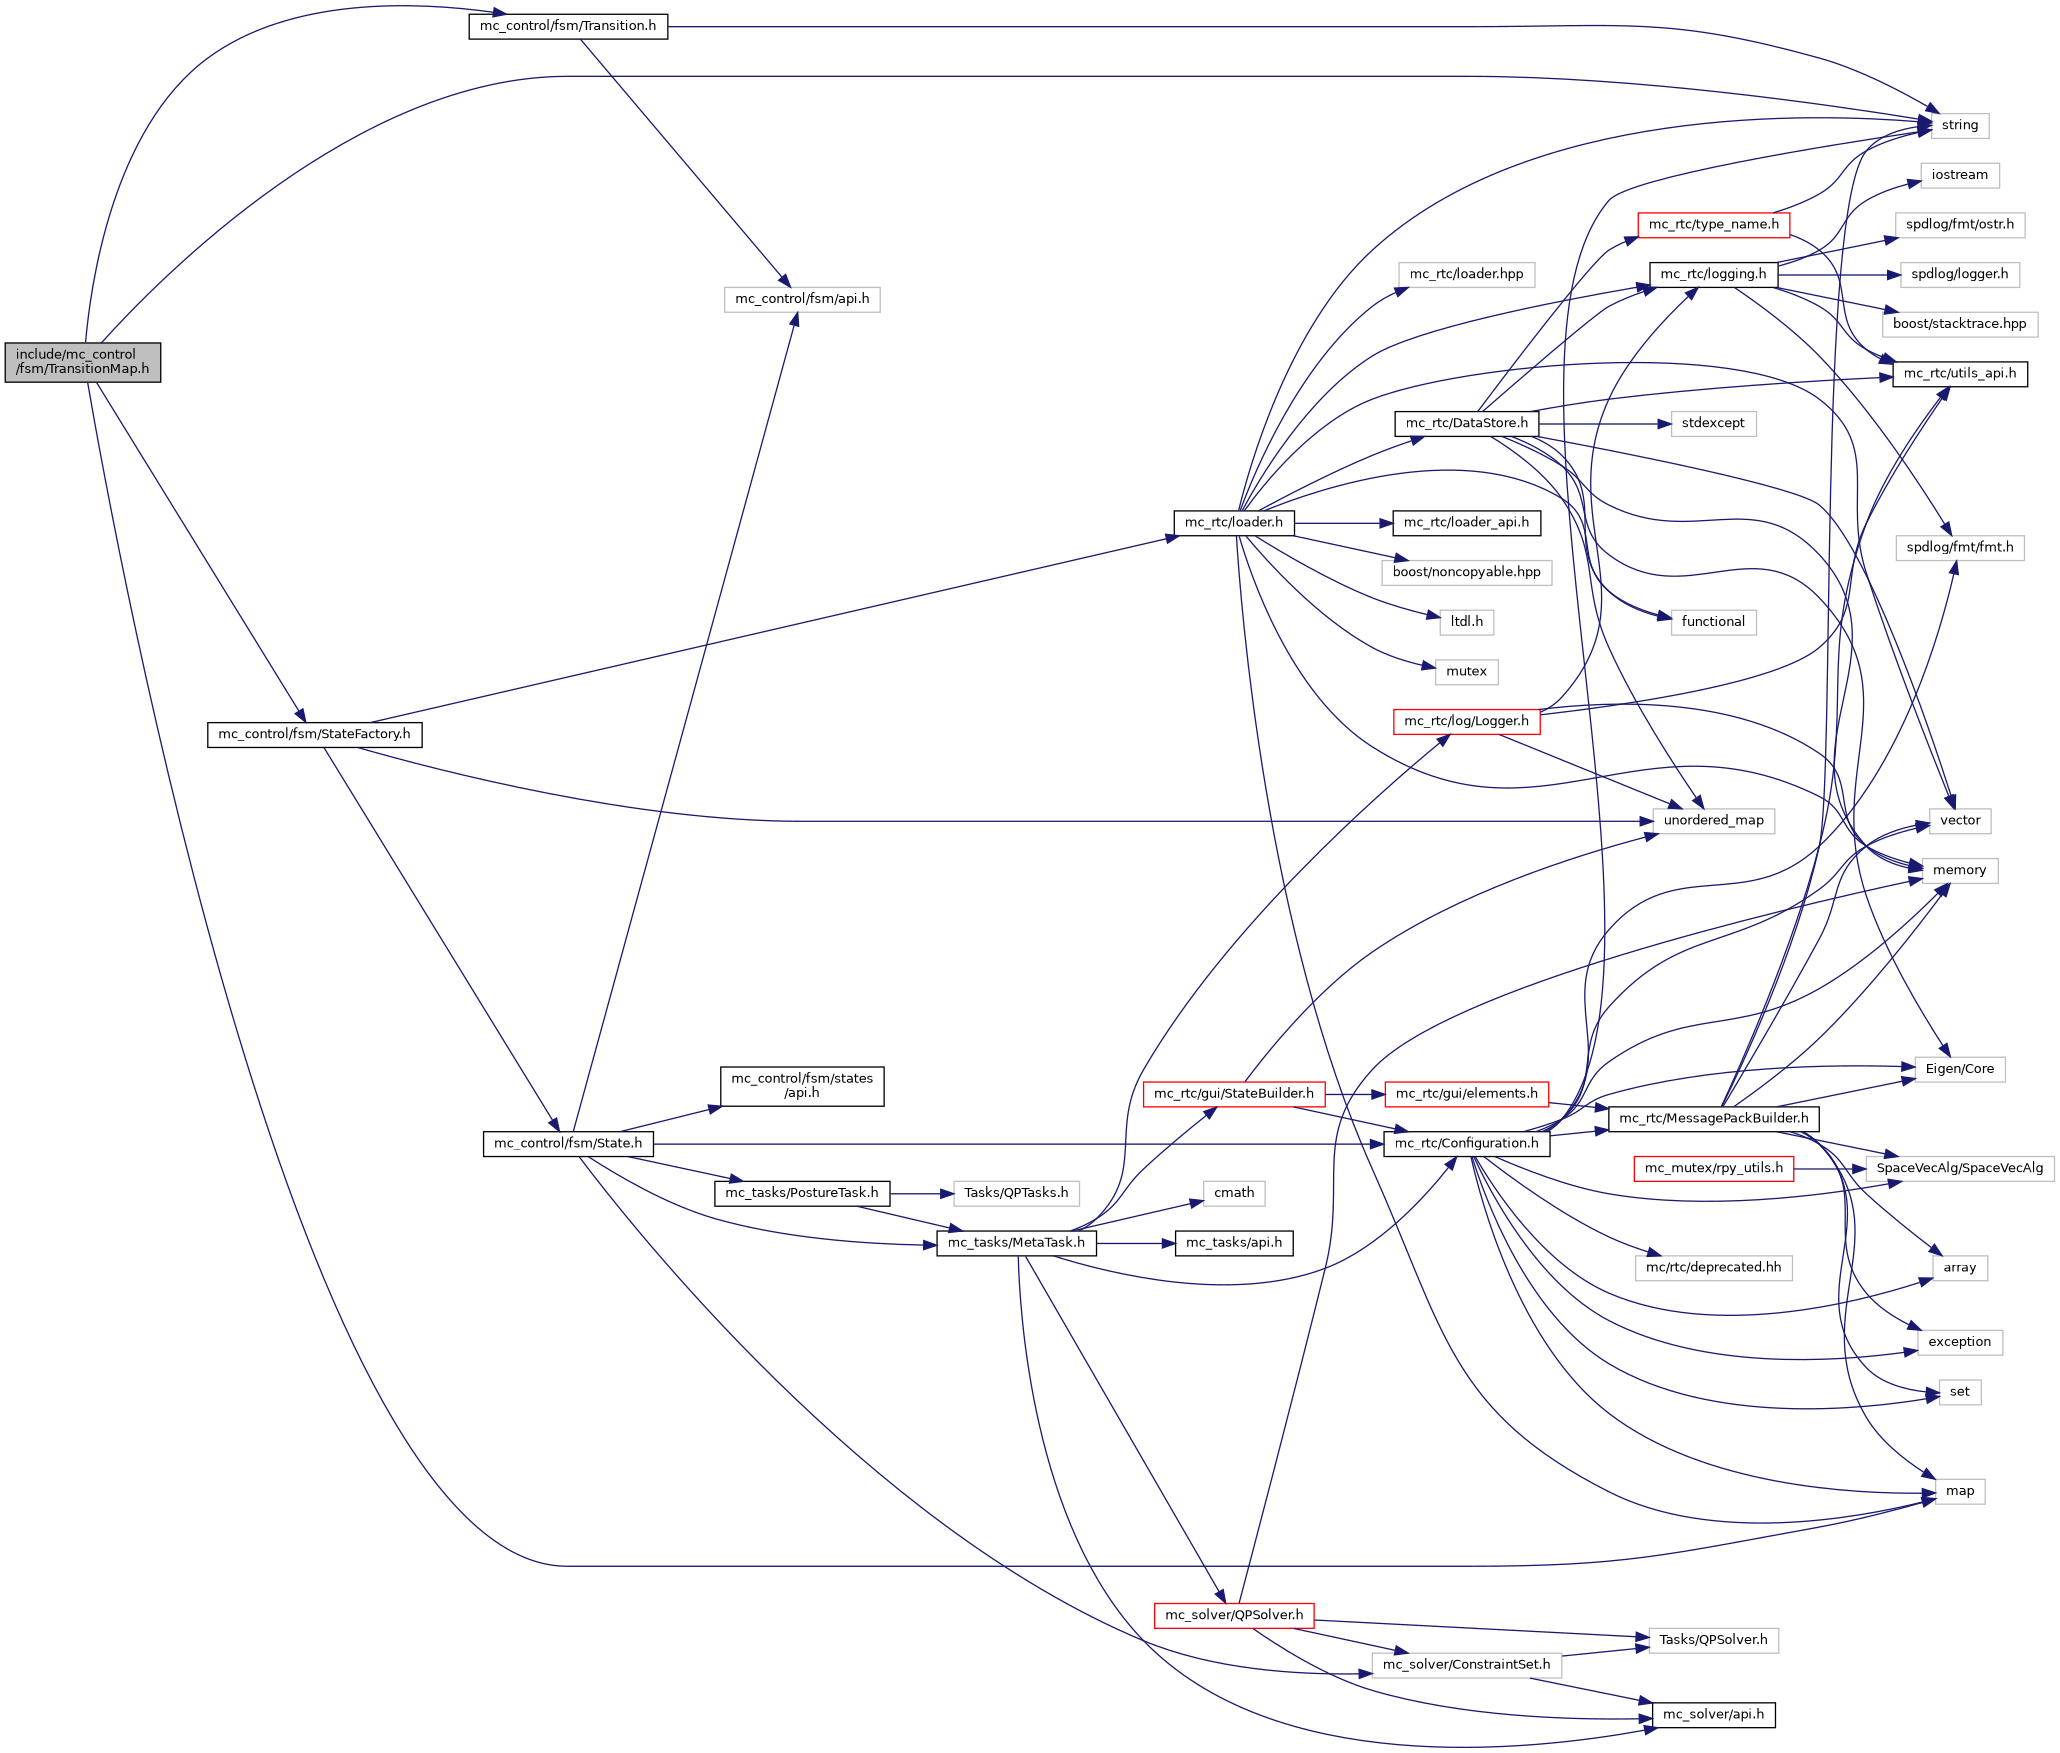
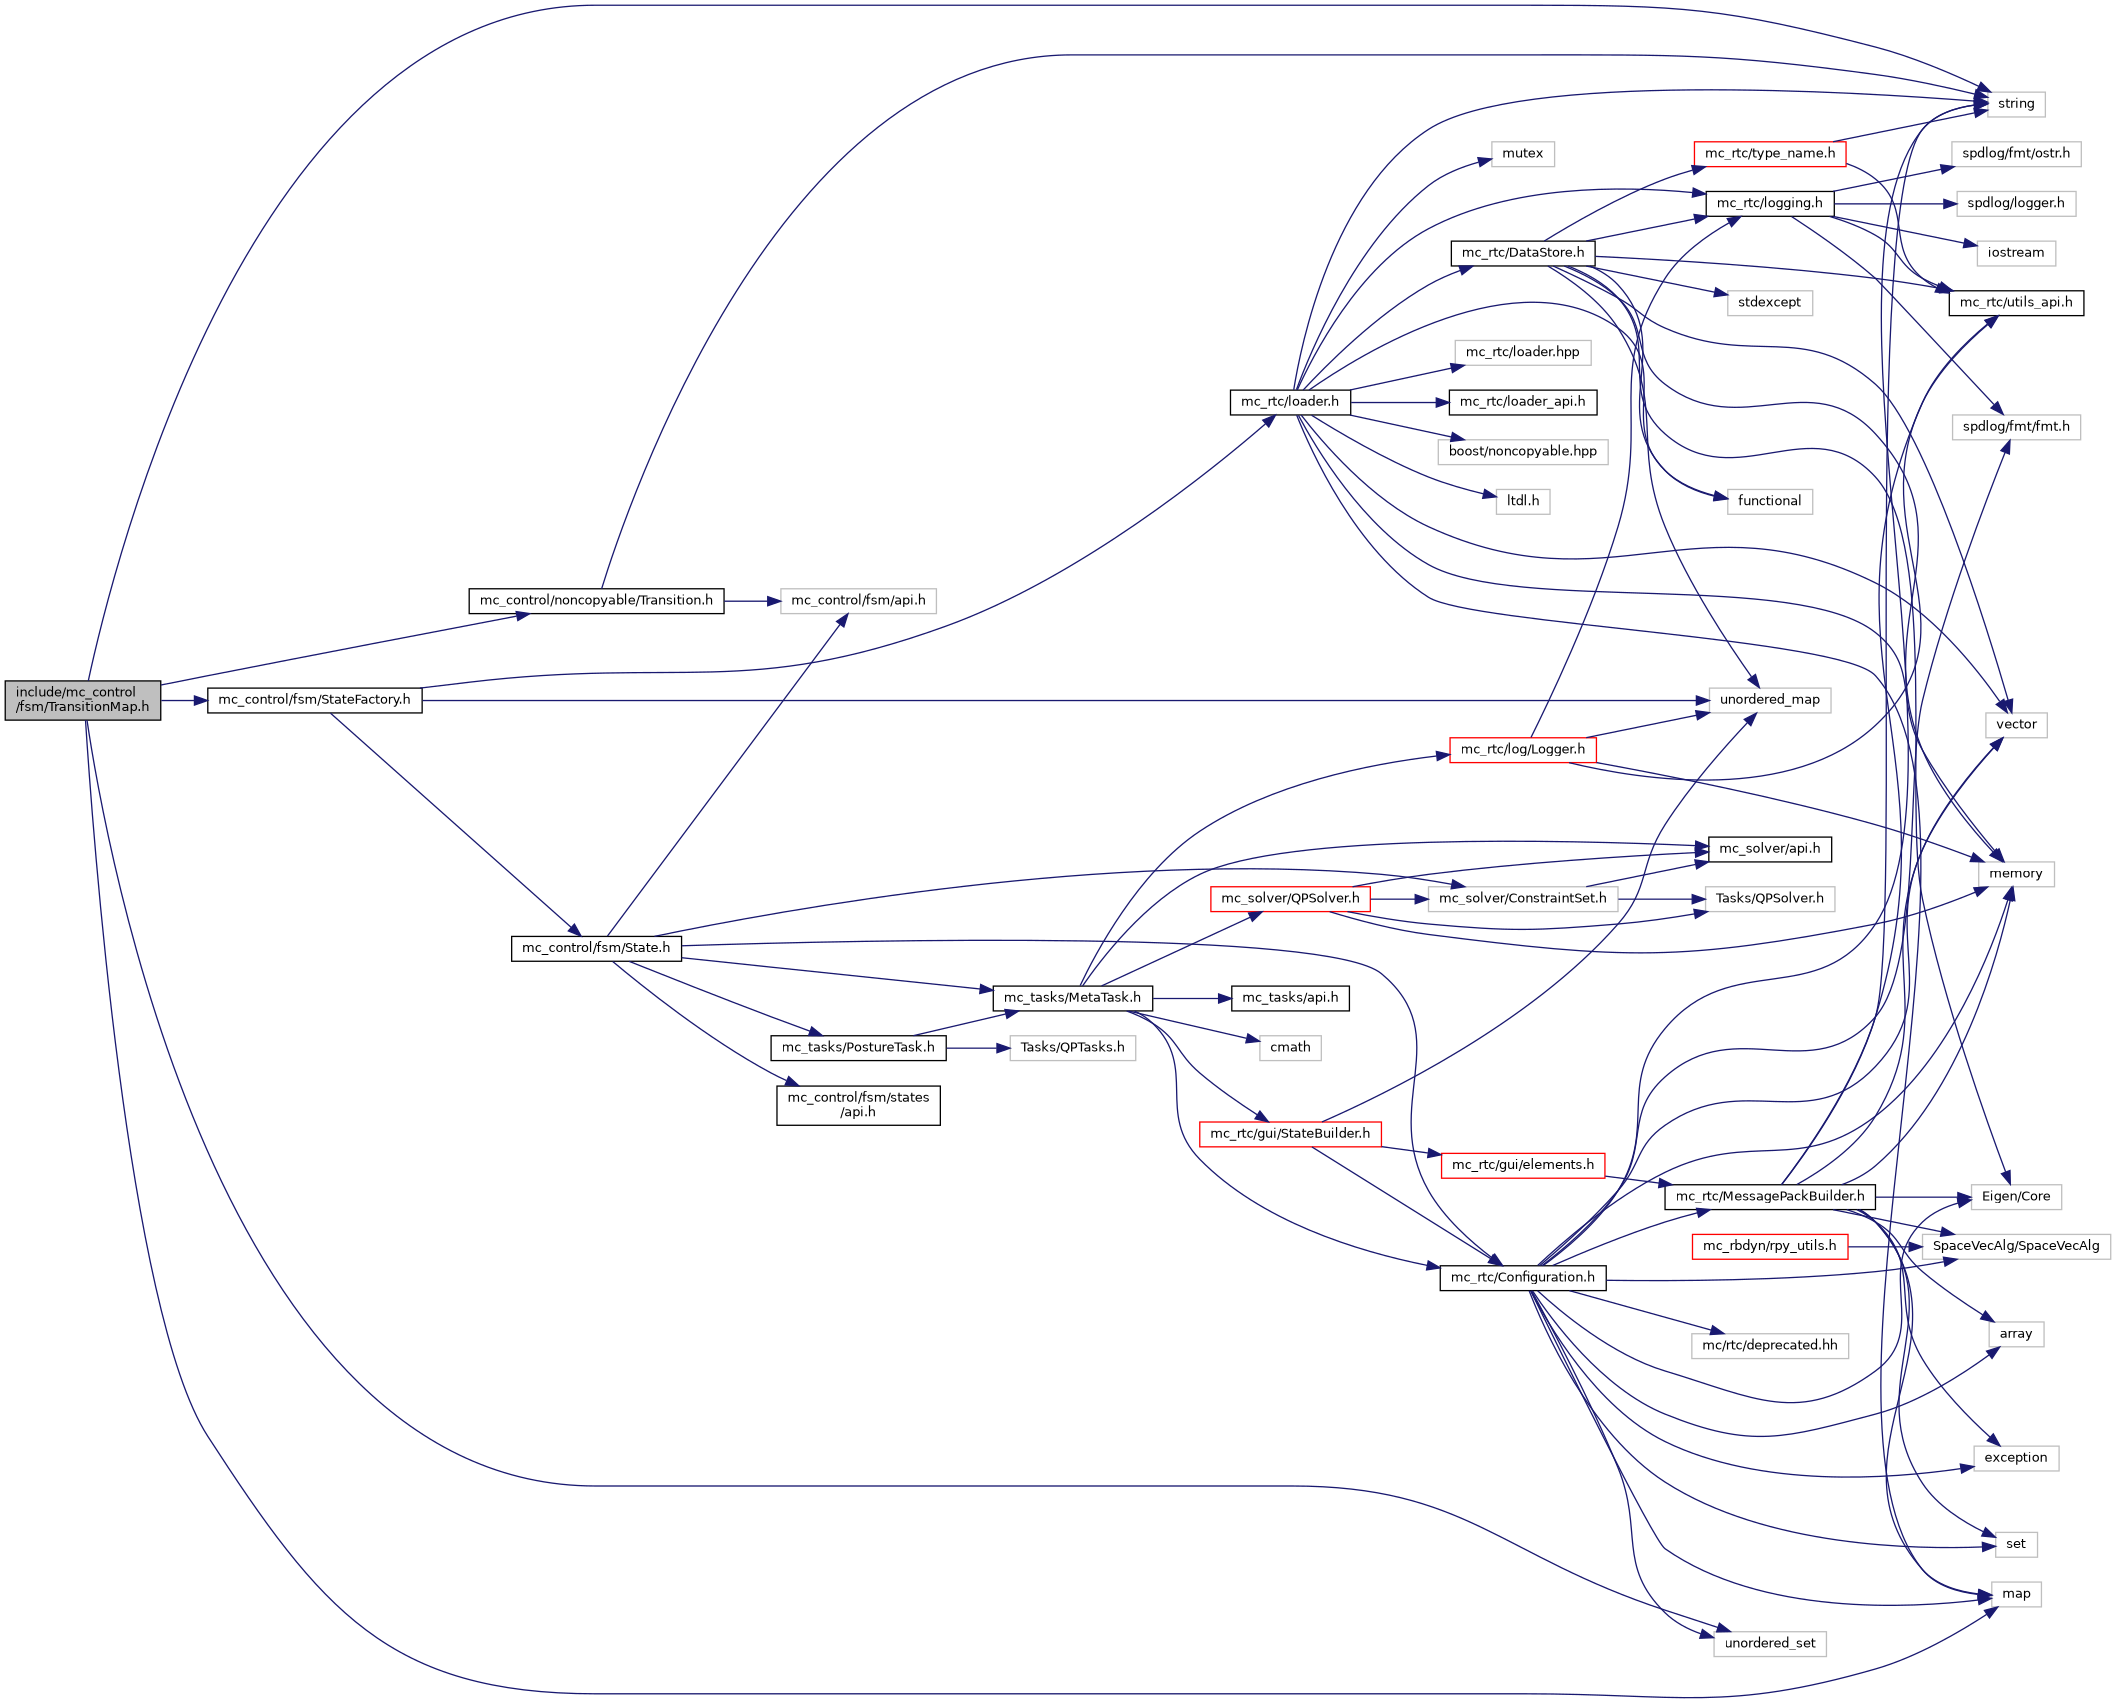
node "mc_control/fsm/Transition.h": label "mc_control/fsm/Transition.h" -> "mc_control/noncopyable/Transition.h"
node "boost/stacktrace.hpp": removed
node "mc_mutex/rpy_utils.h": label "mc_mutex/rpy_utils.h" -> "mc_rbdyn/rpy_utils.h"
node "unordered_set": added
